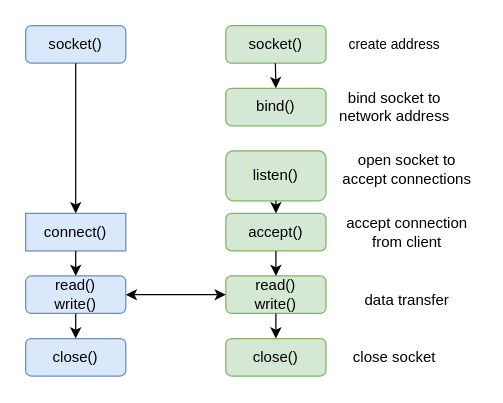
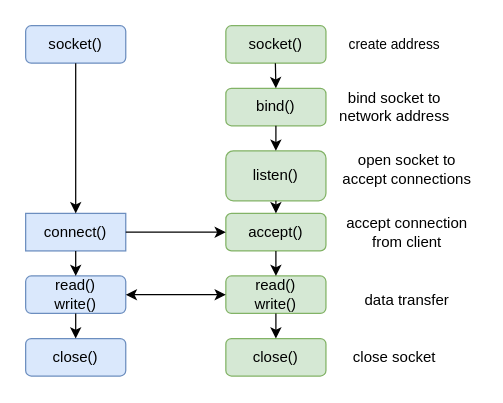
edge "bind()" -> "listen()": added
edge "connect()" -> "accept()": added
